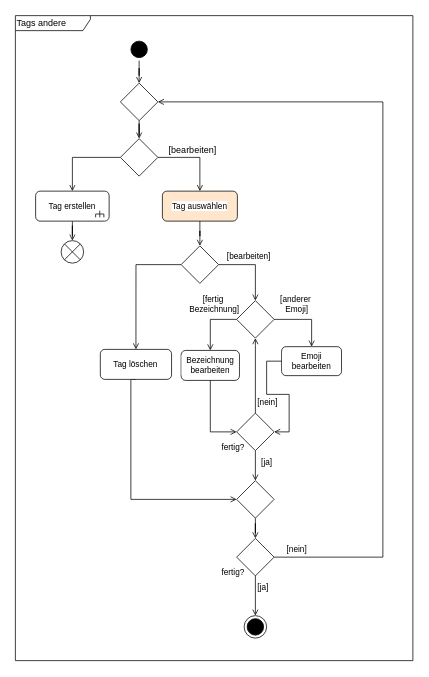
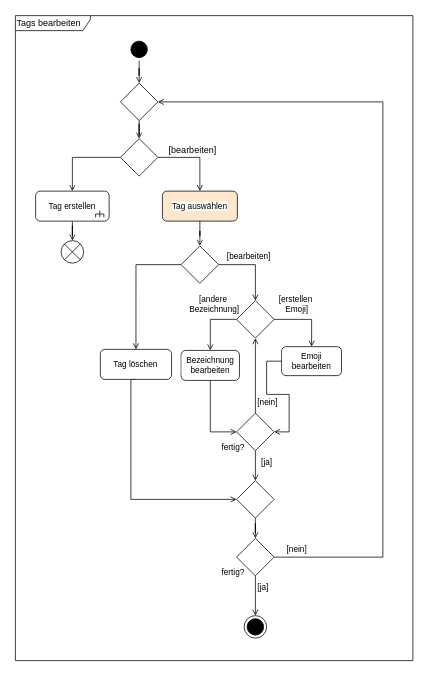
node "Tags andere": label "Tags andere" -> "Tags bearbeiten"
node "[fertig Bezeichnung]": label "[fertig Bezeichnung]" -> "[andere Bezeichnung]"
node "[anderer Emoji]": label "[anderer Emoji]" -> "[erstellen Emoji]"
